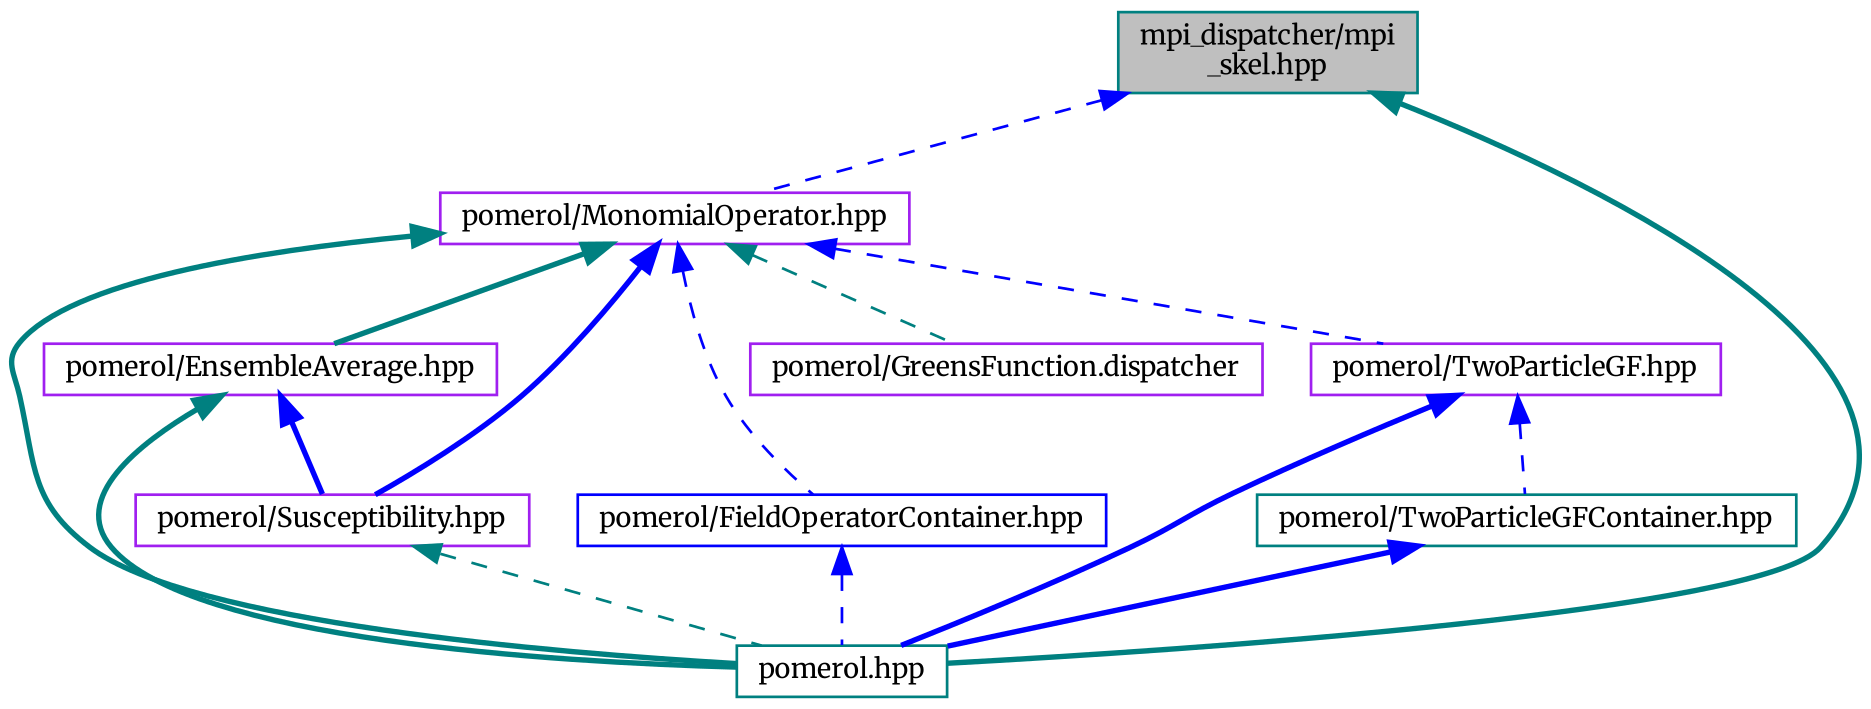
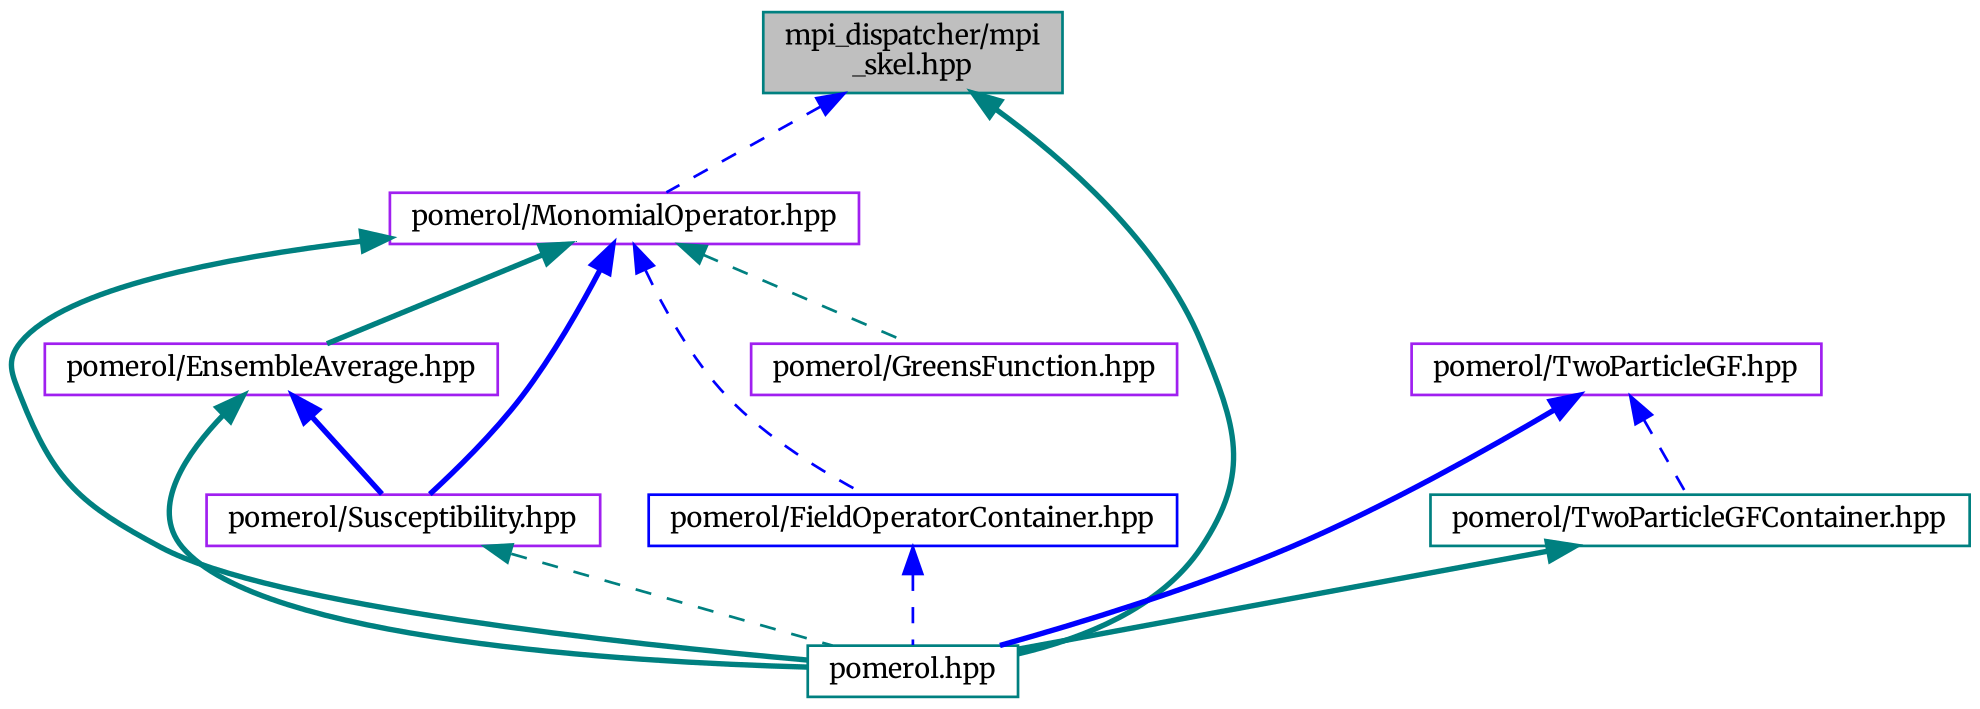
edge "pomerol/TwoParticleGF.hpp" -> "pomerol/MonomialOperator.hpp": removed
node "pomerol/GreensFunction.dispatcher": label "pomerol/GreensFunction.dispatcher" -> "pomerol/GreensFunction.hpp"
edge "pomerol.hpp" -> "pomerol/TwoParticleGFContainer.hpp": color blue -> teal
